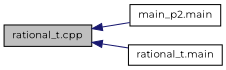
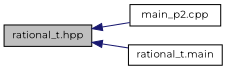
node "main_p2.main": label "main_p2.main" -> "main_p2.cpp"
node "rational_t.cpp": label "rational_t.cpp" -> "rational_t.hpp"
